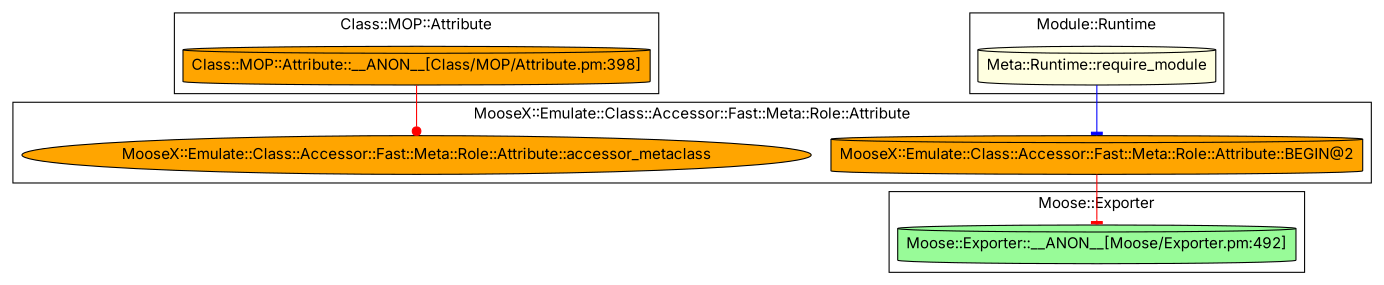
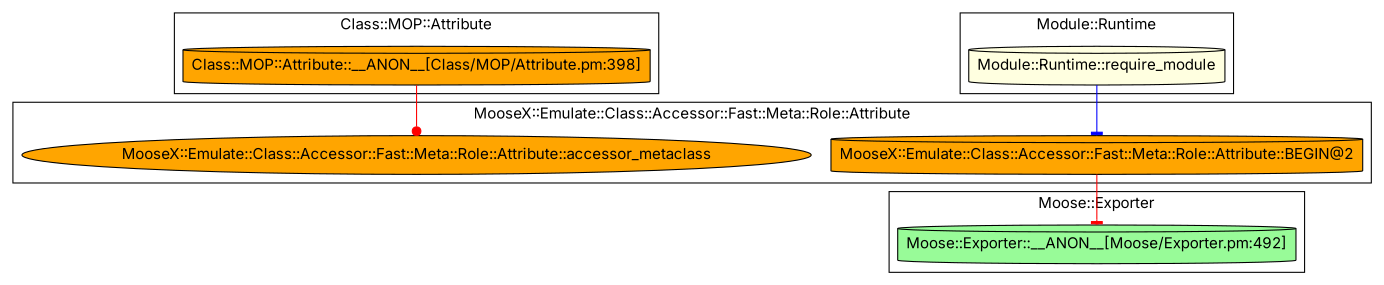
node "Meta::Runtime::require_module": label "Meta::Runtime::require_module" -> "Module::Runtime::require_module"
